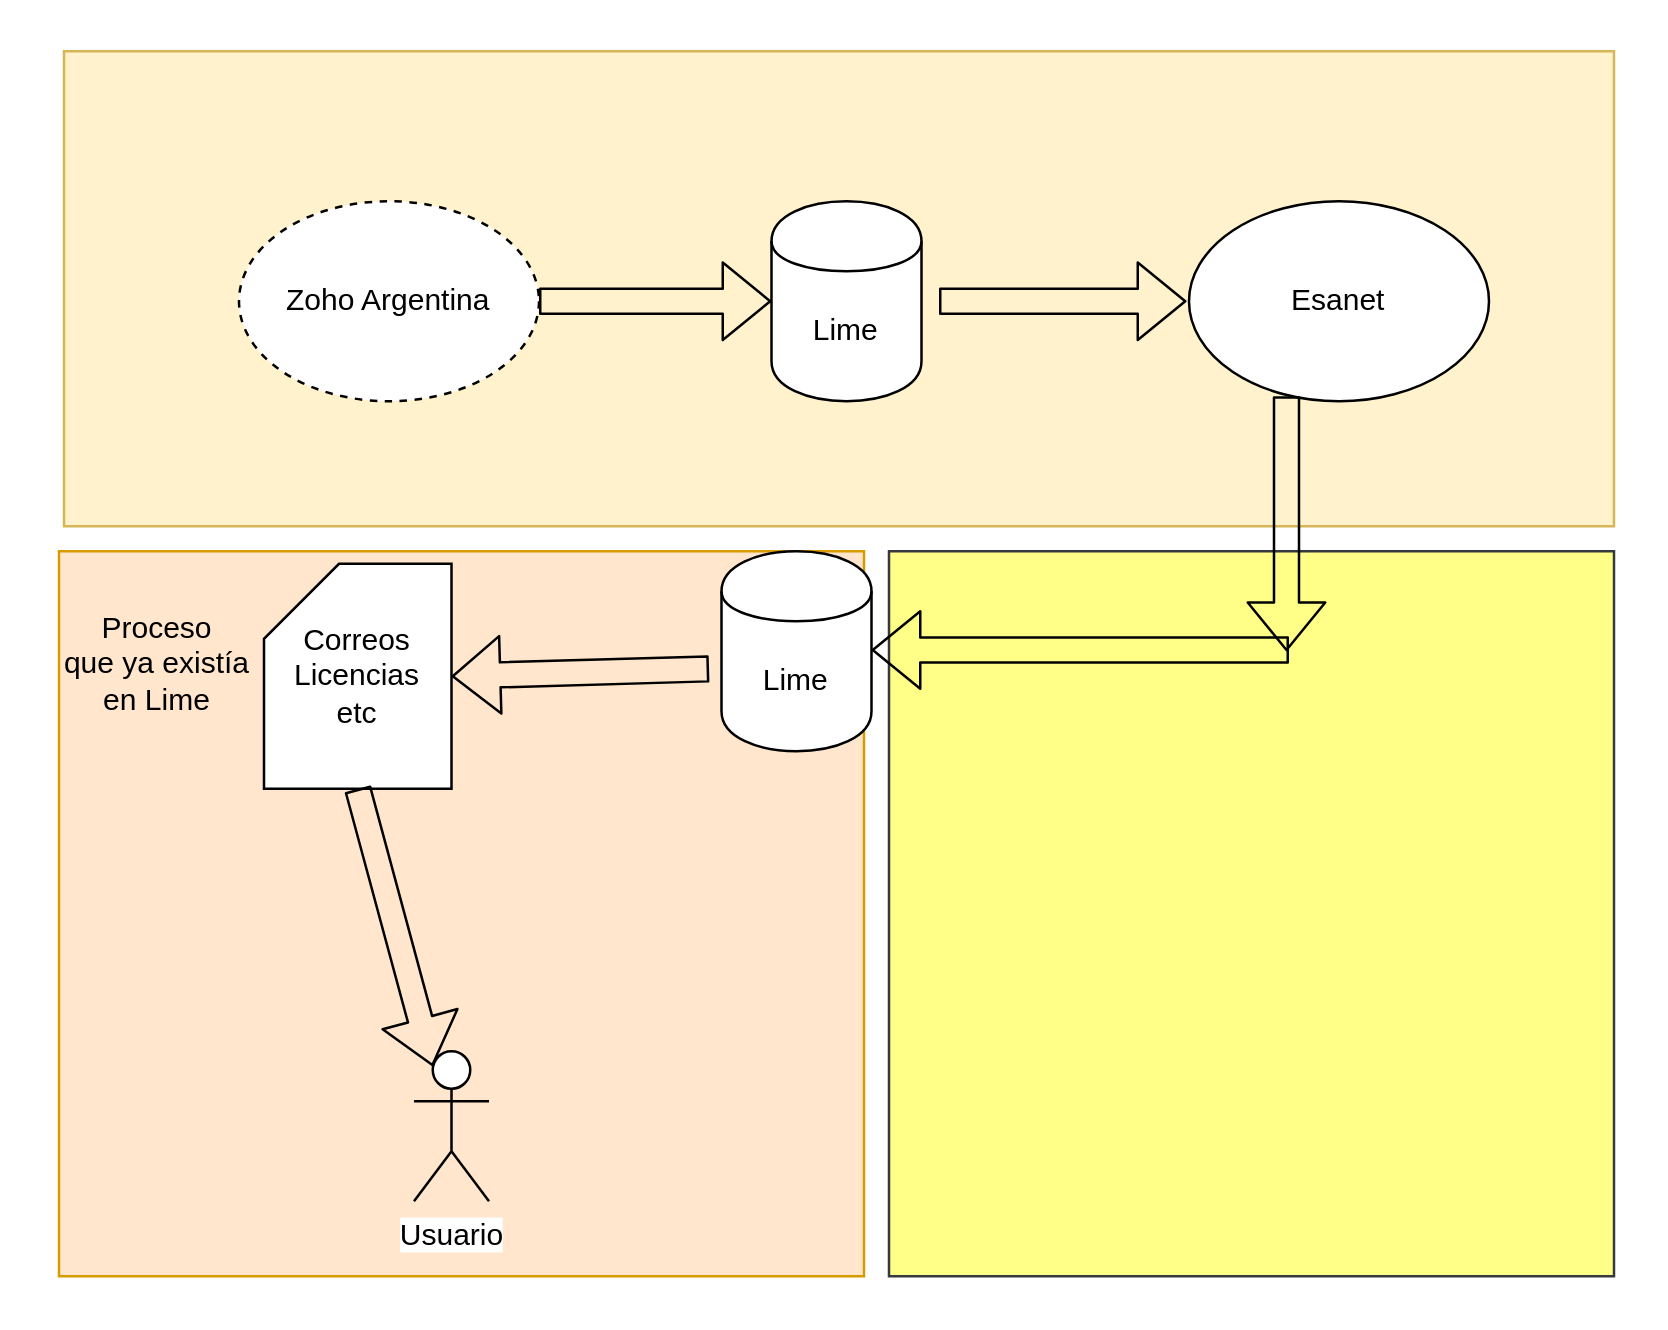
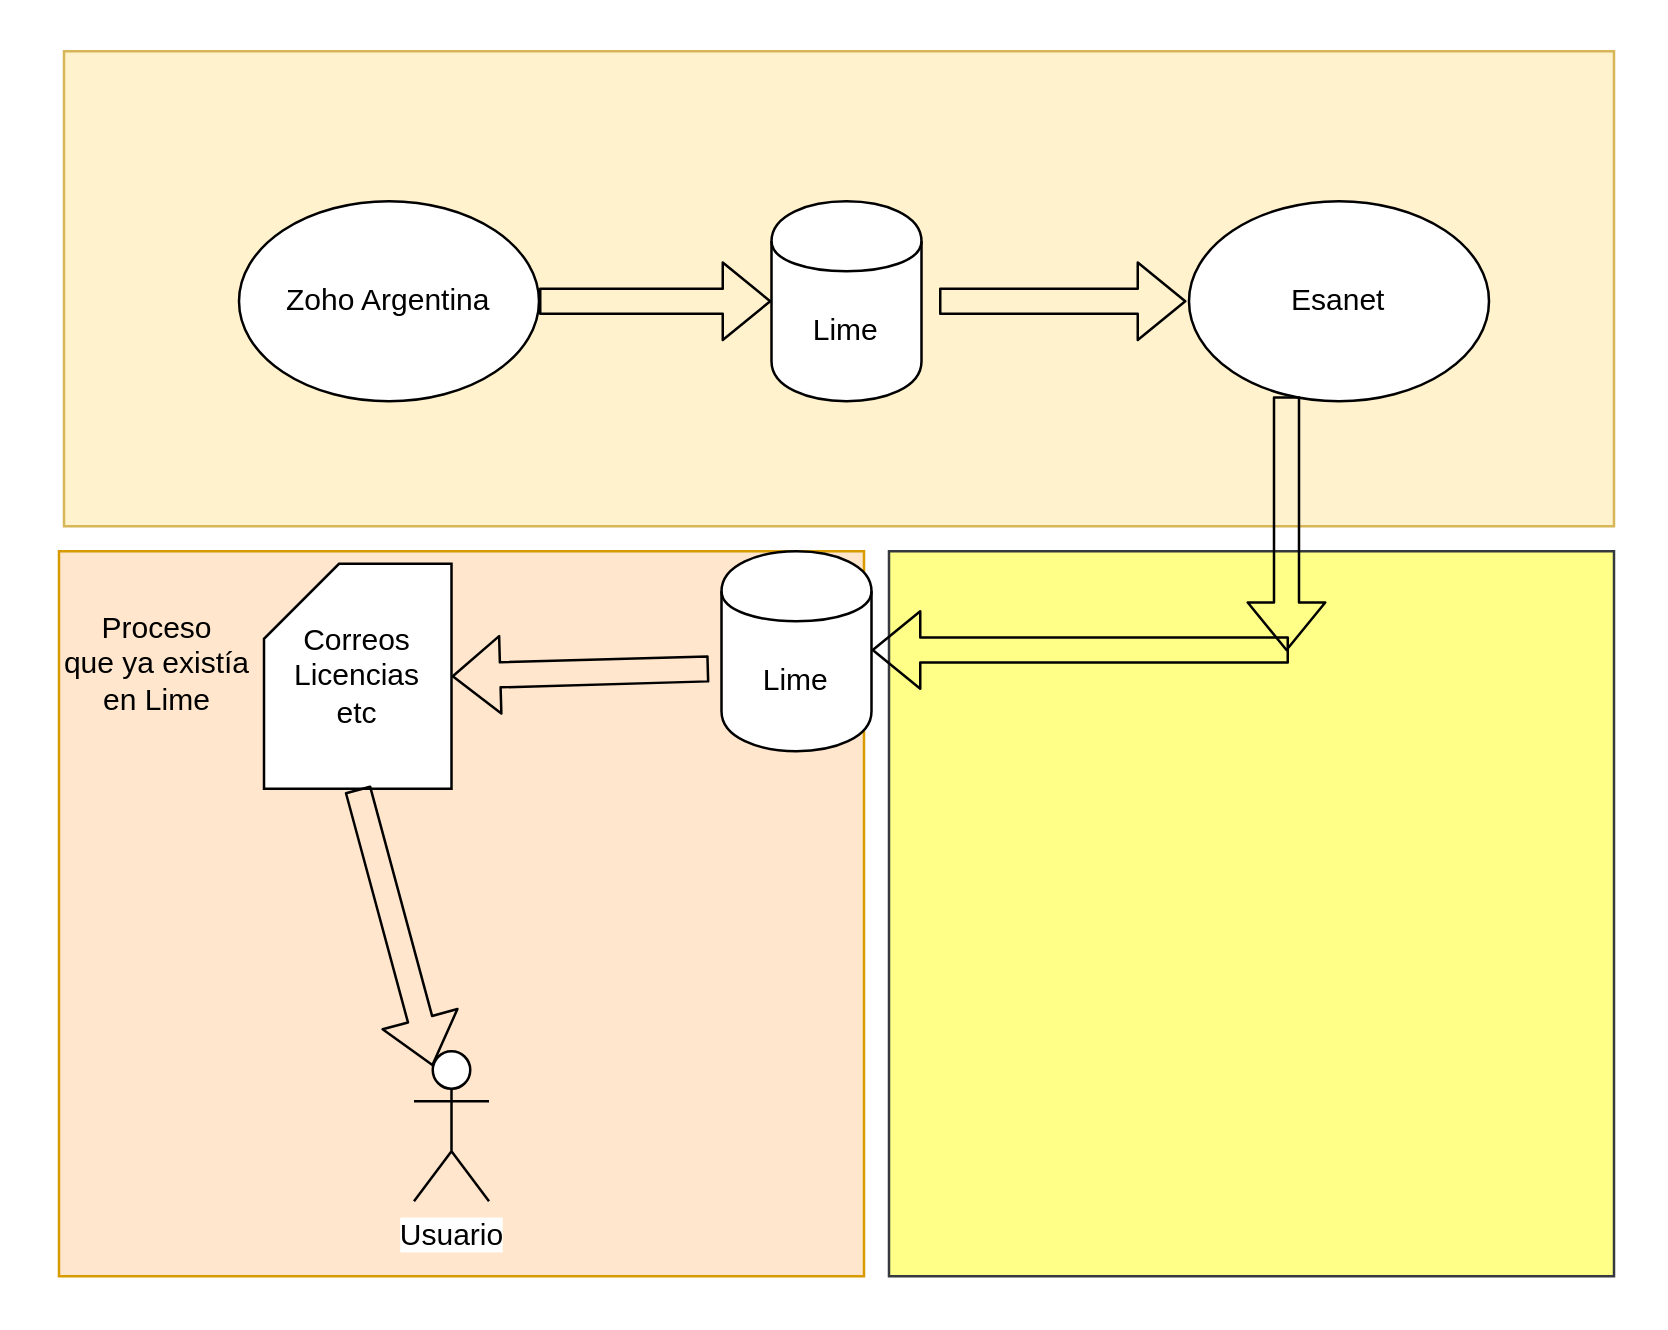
node "Zoho Argentina": style dashed -> solid
